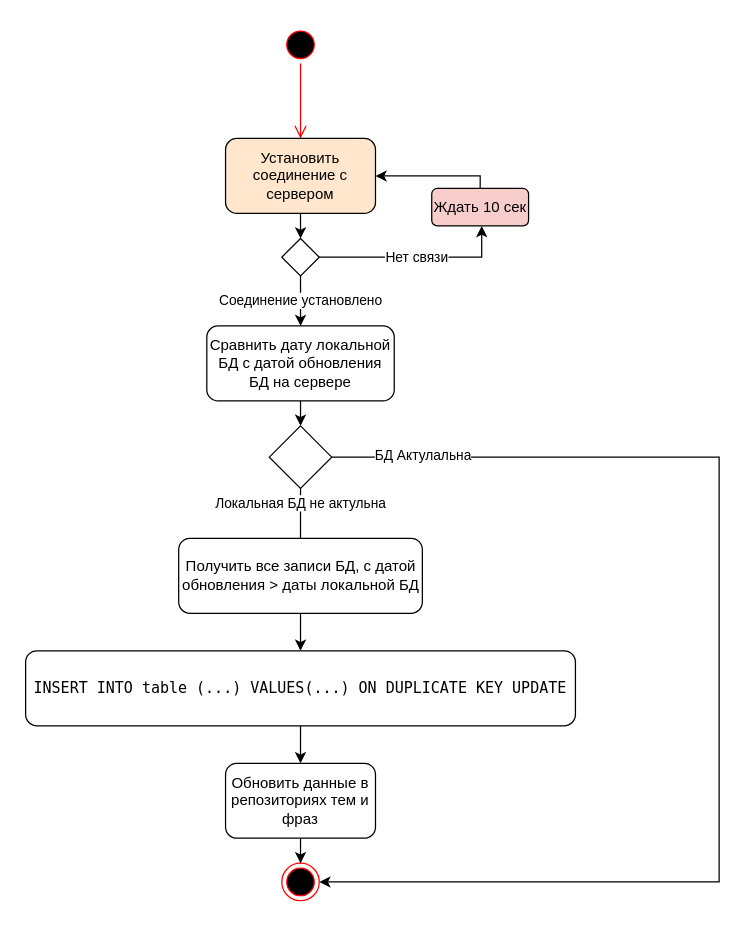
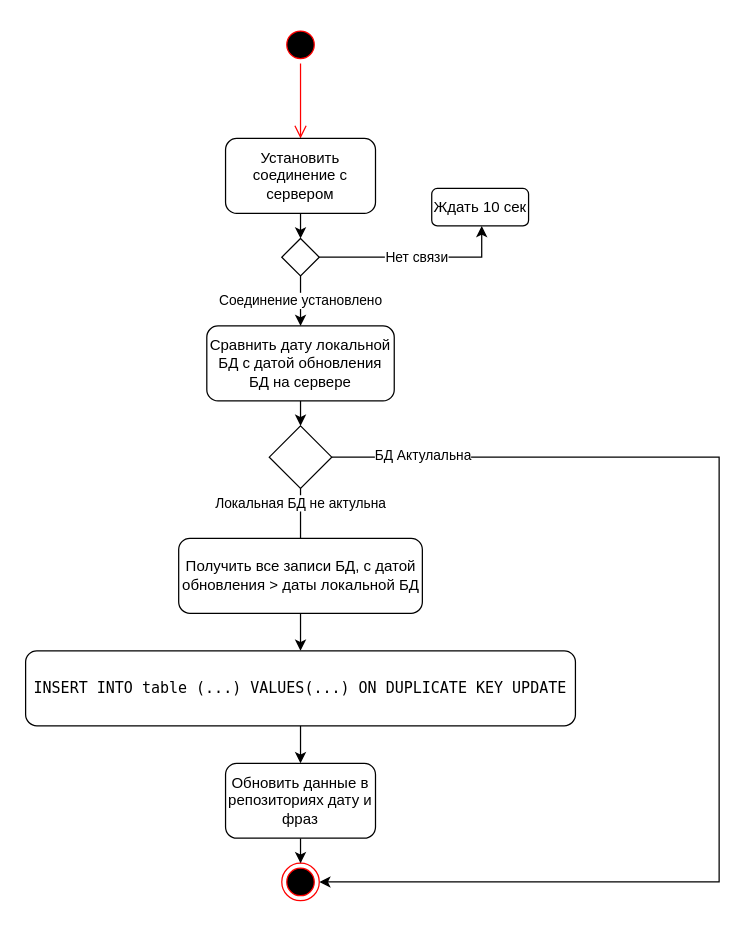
node "Установить соединение с сервером": fillcolor #ffe6cc -> #ffffff
edge "Ждать 10 сек" -> "Установить соединение с сервером": removed
node "Ждать 10 сек": fillcolor #f8cecc -> #ffffff
node "Обновить данные в репозиториях тем и фраз": label "Обновить данные в репозиториях тем и фраз" -> "Обновить данные в репозиториях дату и фраз"
